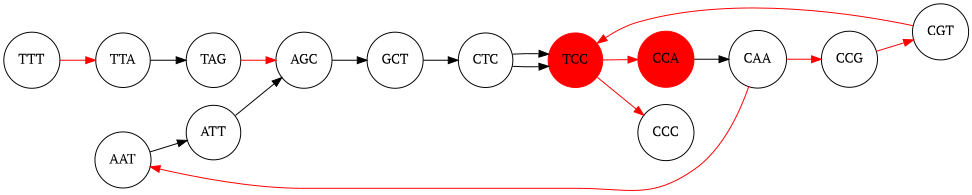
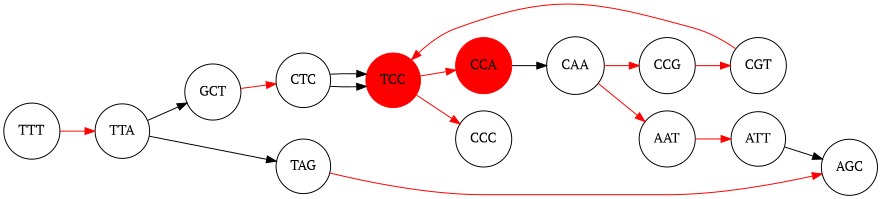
edge "AGC" -> "GCT": now "TTA" -> "GCT"
edge "GCT" -> "CTC": color black -> red
edge "AAT" -> "ATT": color black -> red
